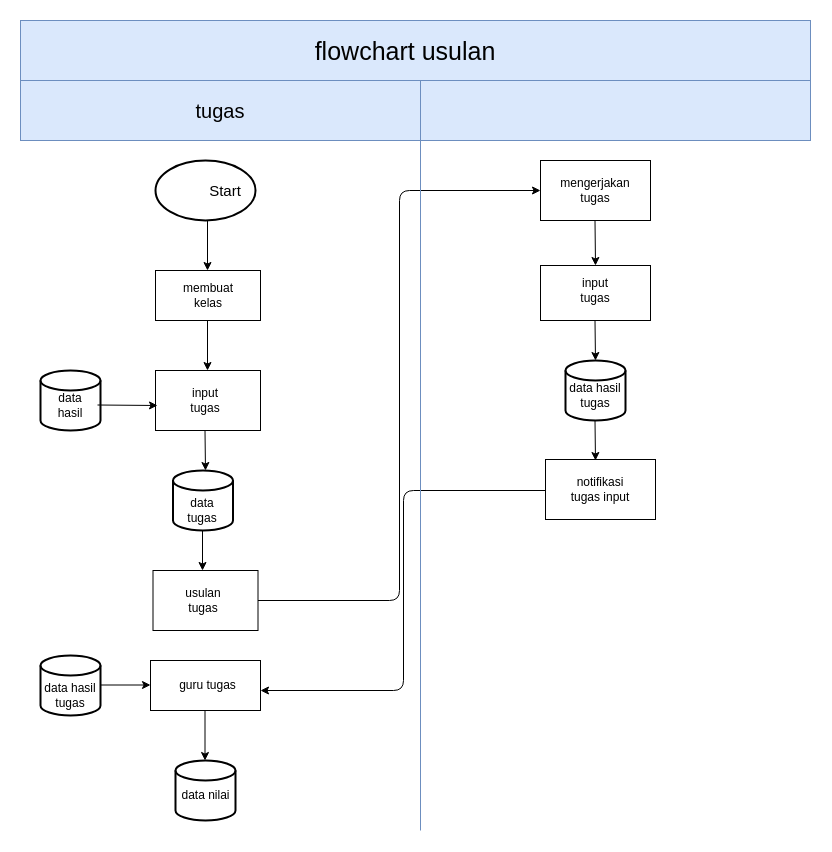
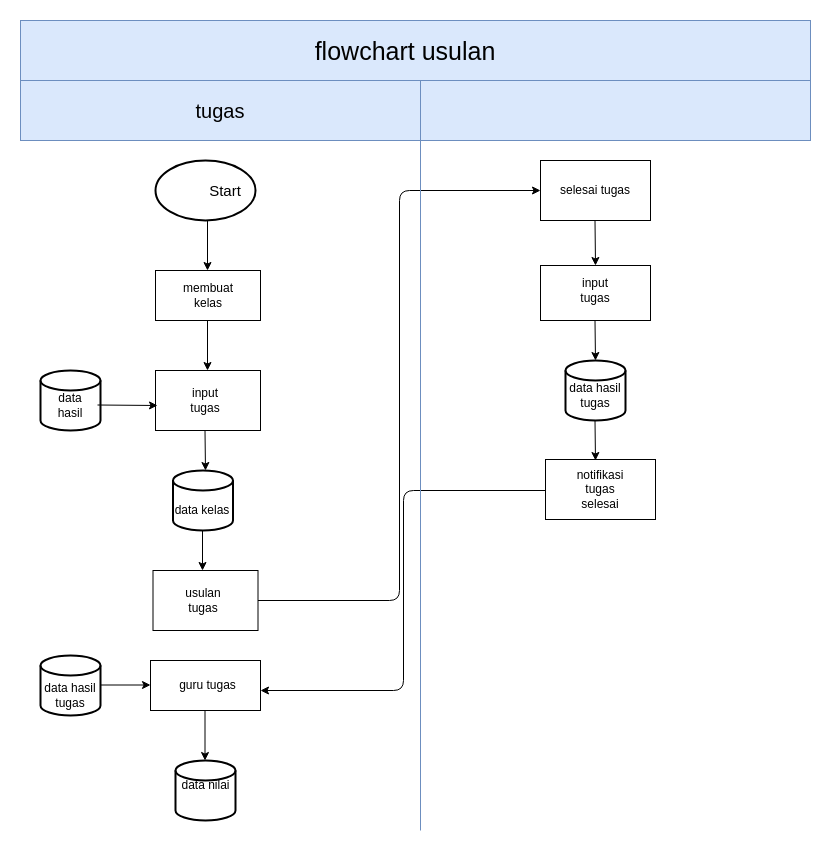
node "mengerjakan tugas": label "mengerjakan tugas" -> "selesai tugas"
node "notifikasi tugas input": label "notifikasi tugas input" -> "notifikasi tugas selesai"
node "data tugas": label "data tugas" -> "data kelas"
node "data nilai": moved (206, 796) -> (206, 786)
